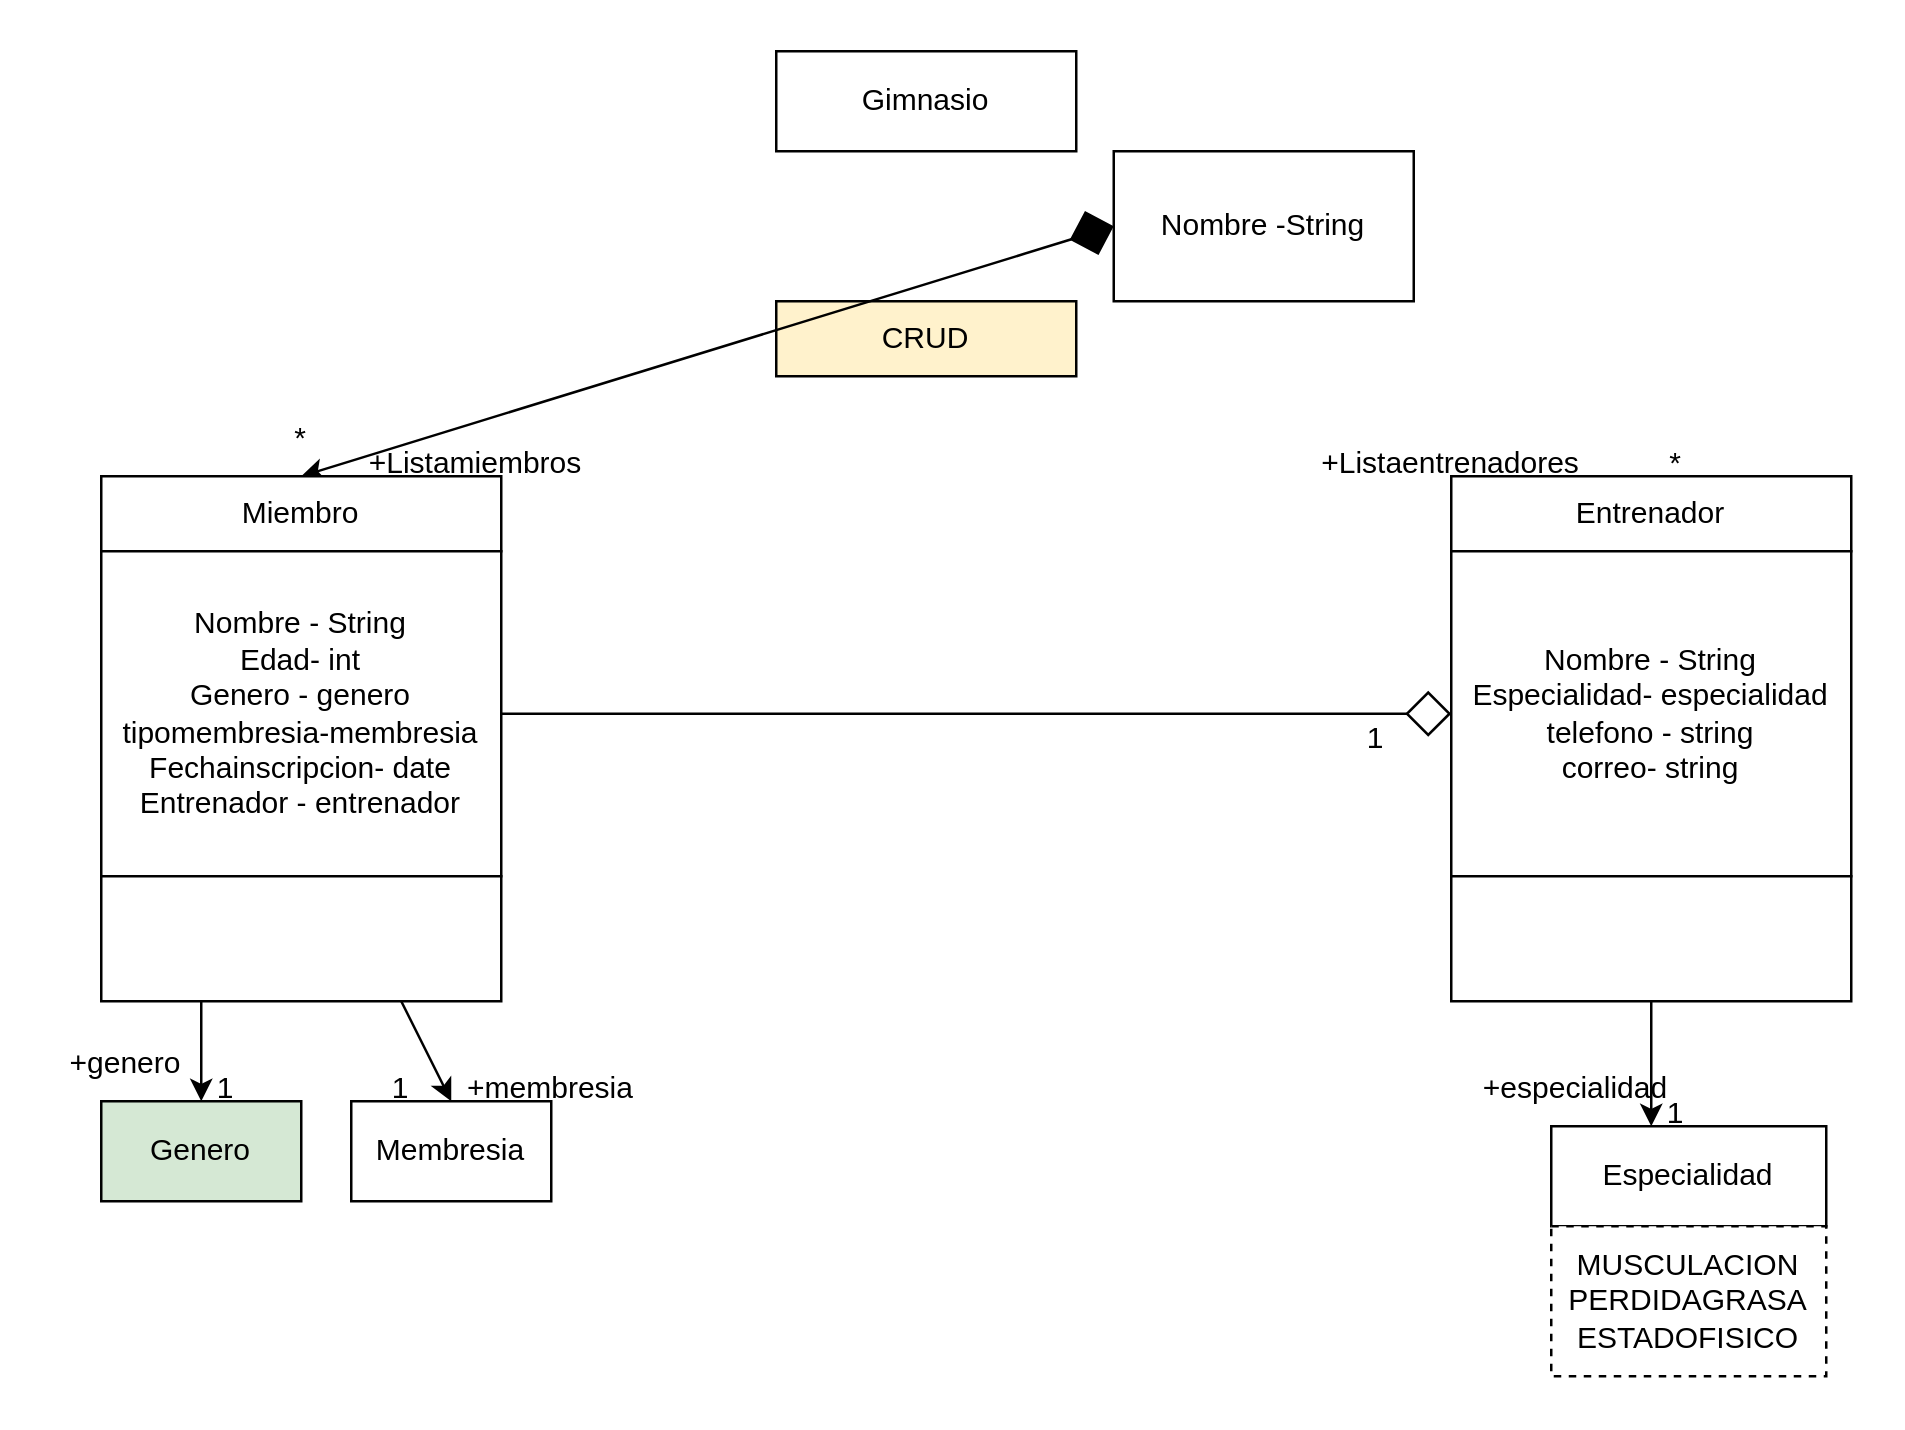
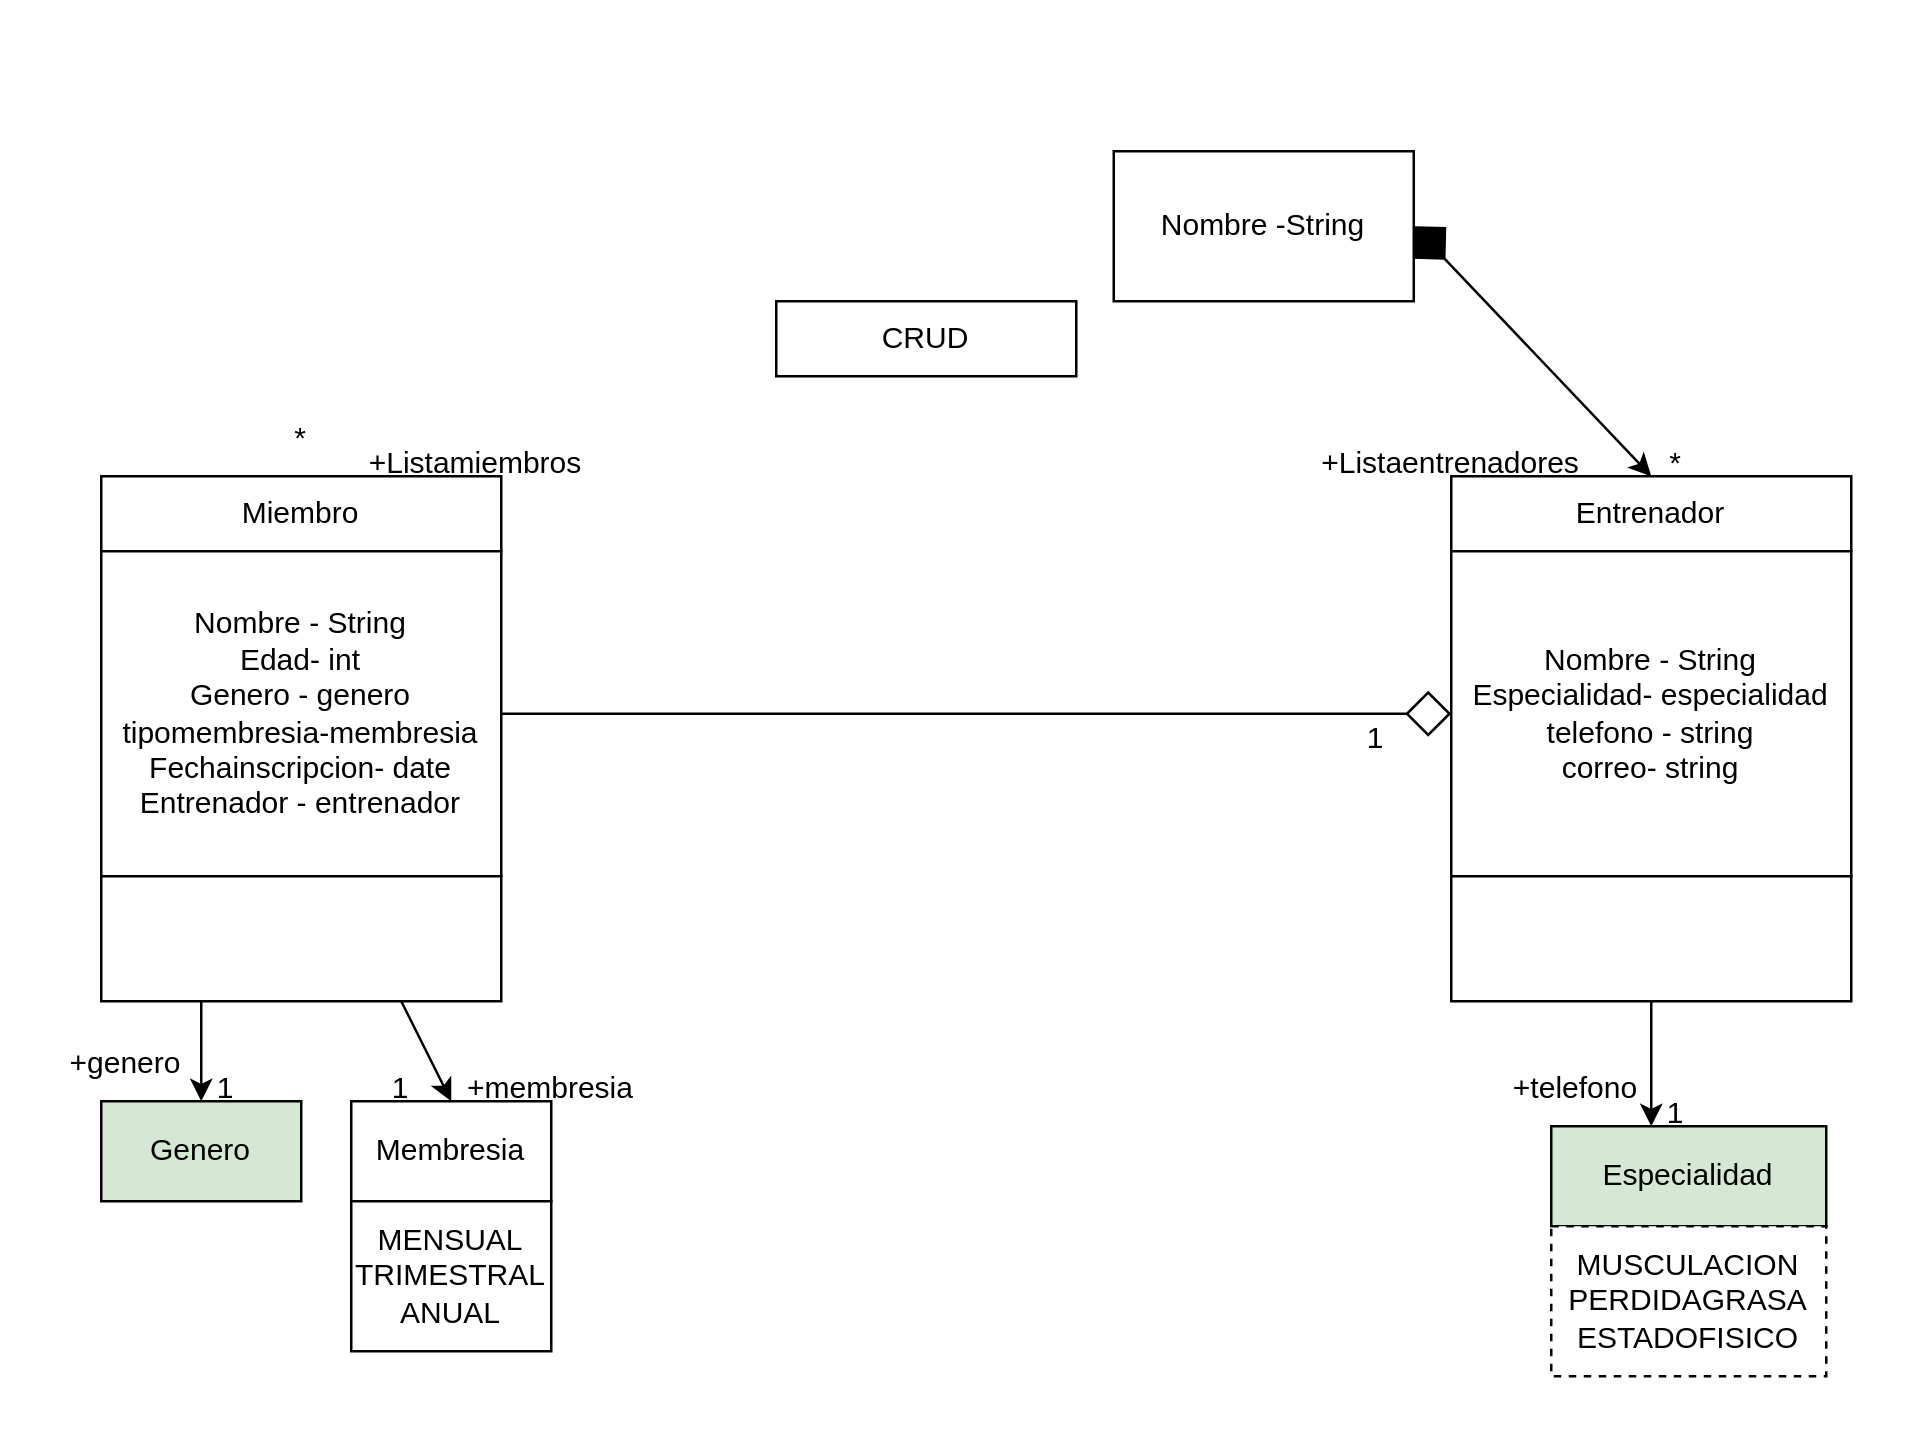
node "Gimnasio": removed
node "CRUD": fillcolor #fff2cc -> #ffffff
edge "Nombre -String" -- "Miembro": removed
edge "Nombre -String" -- "Entrenador": added
node "+especialidad": label "+especialidad" -> "+telefono"
node "Especialidad": fillcolor #ffffff -> #d5e8d4
node "MENSUAL TRIMESTRAL ANUAL": added
